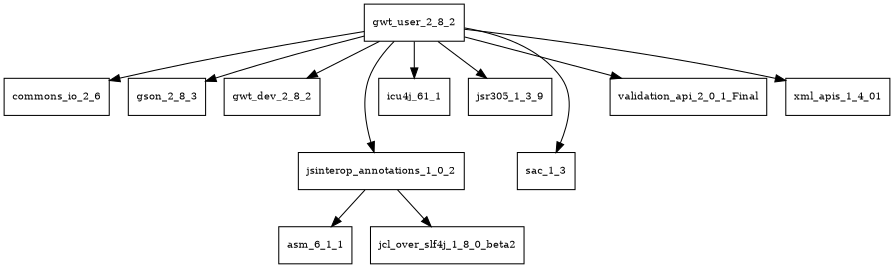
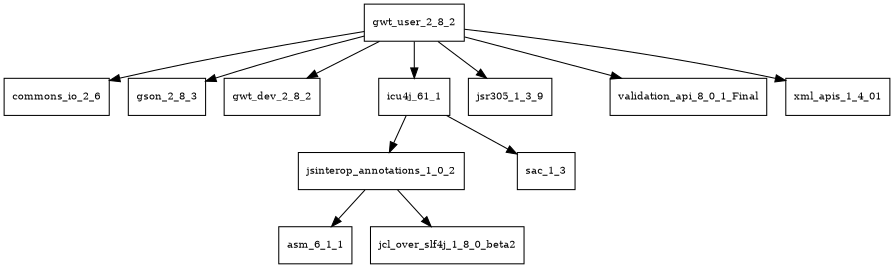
edge "gwt_user_2_8_2" -> "sac_1_3": now "icu4j_61_1" -> "sac_1_3"
edge "gwt_user_2_8_2" -> "jsinterop_annotations_1_0_2": now "icu4j_61_1" -> "jsinterop_annotations_1_0_2"
node "validation_api_2_0_1_Final": label "validation_api_2_0_1_Final" -> "validation_api_8_0_1_Final"
